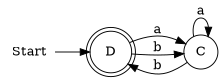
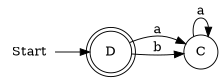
edge "C" -> "D": removed, label "b"
